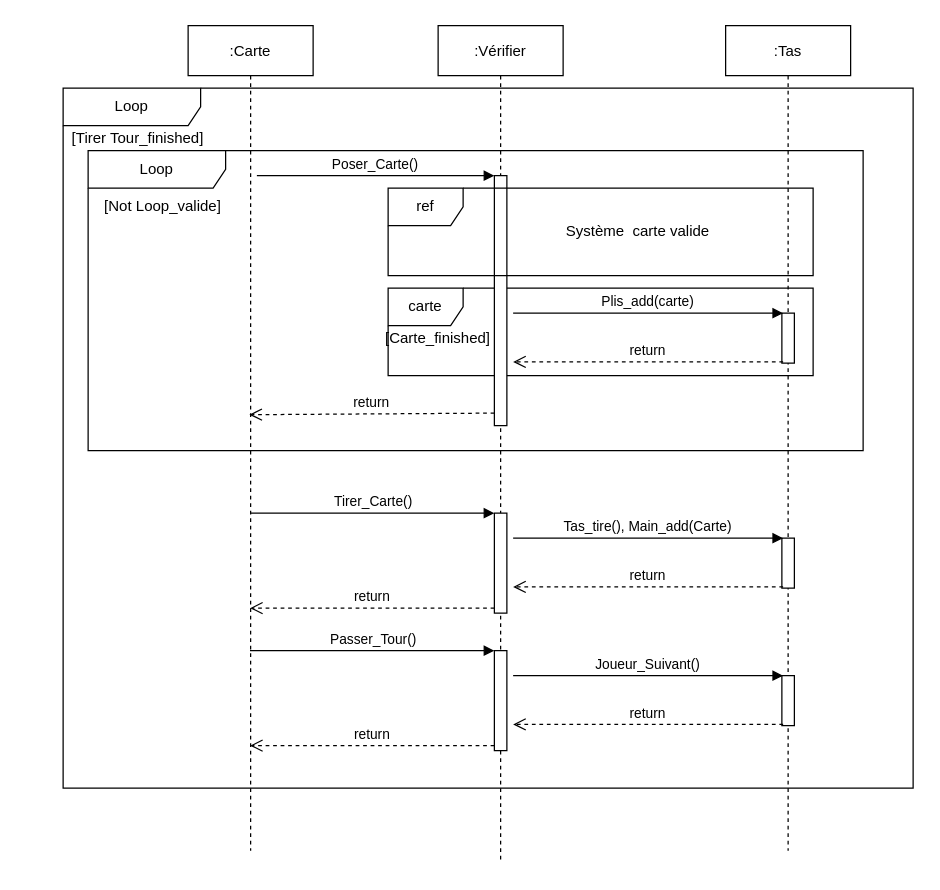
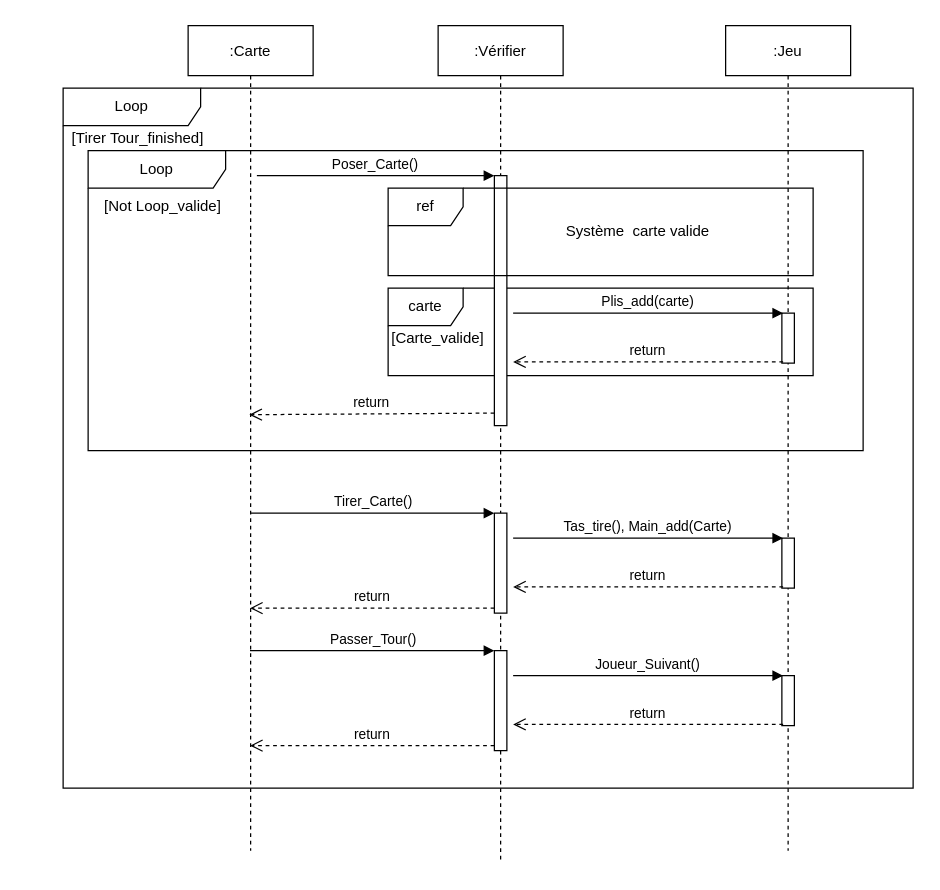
node ":Tas": label ":Tas" -> ":Jeu"
node "[Carte_finished]": label "[Carte_finished]" -> "[Carte_valide]"
